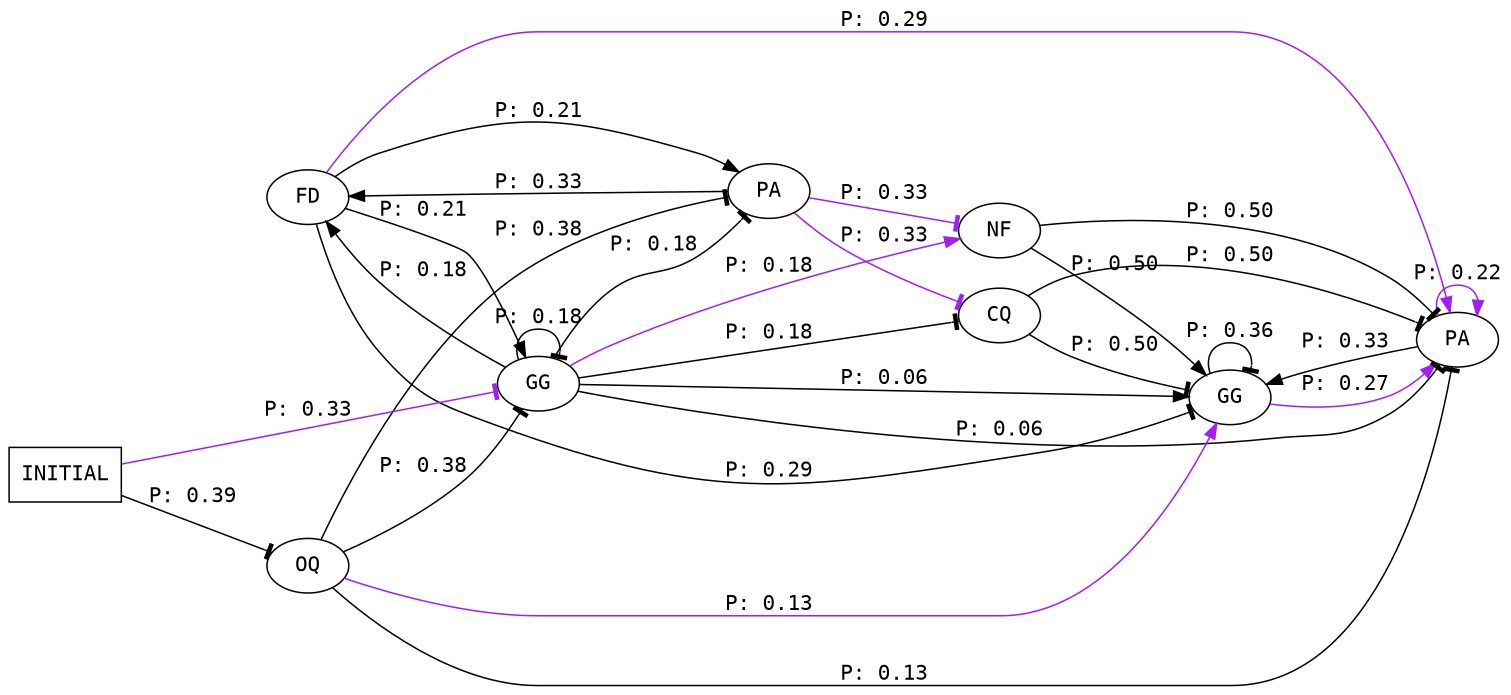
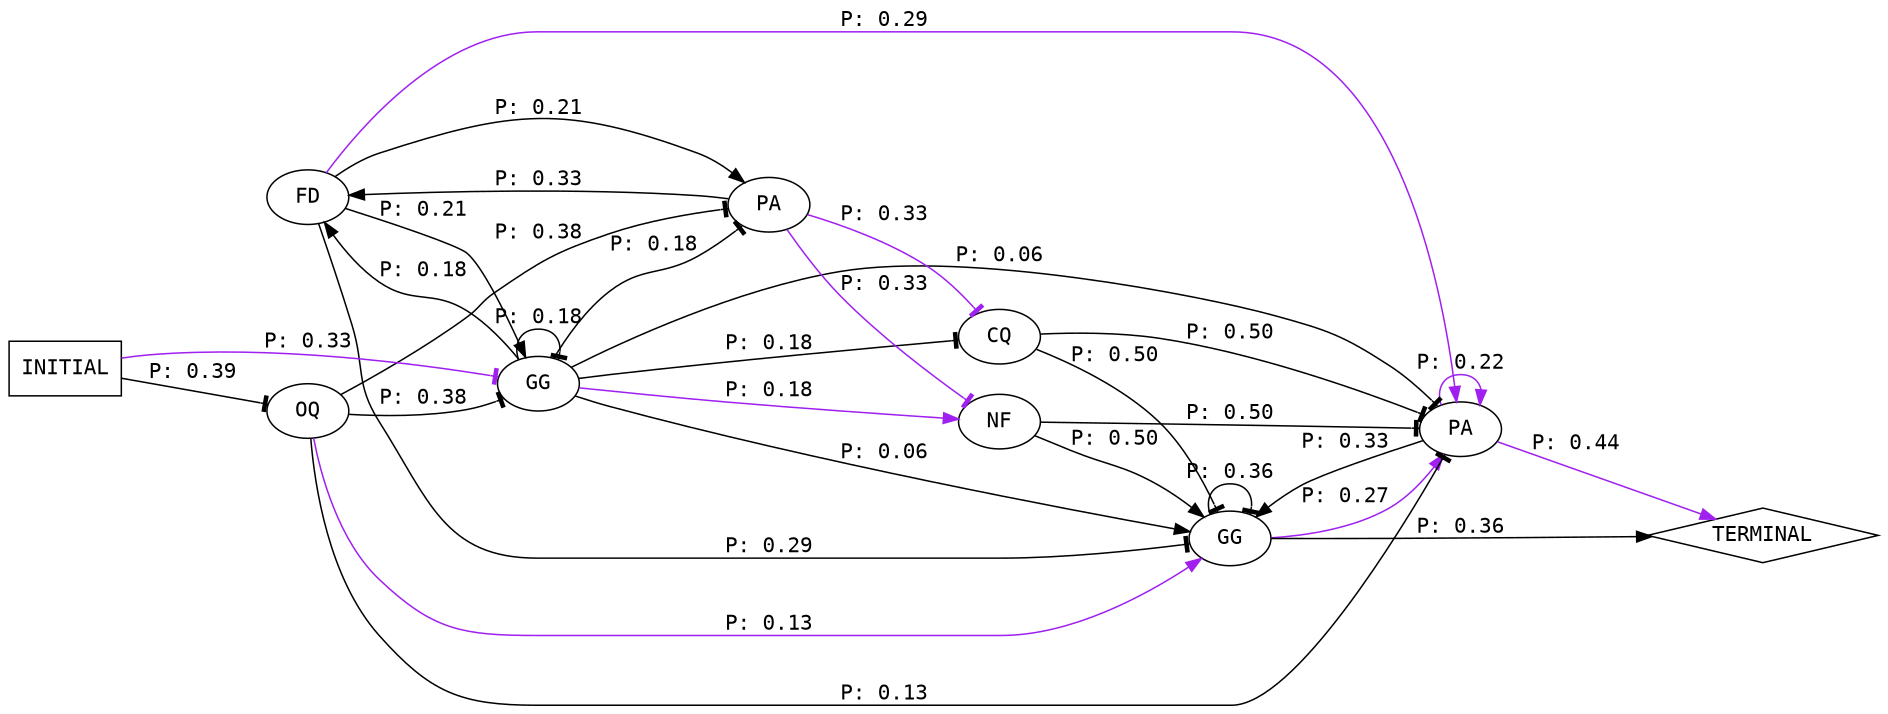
node "TERMINAL": added
